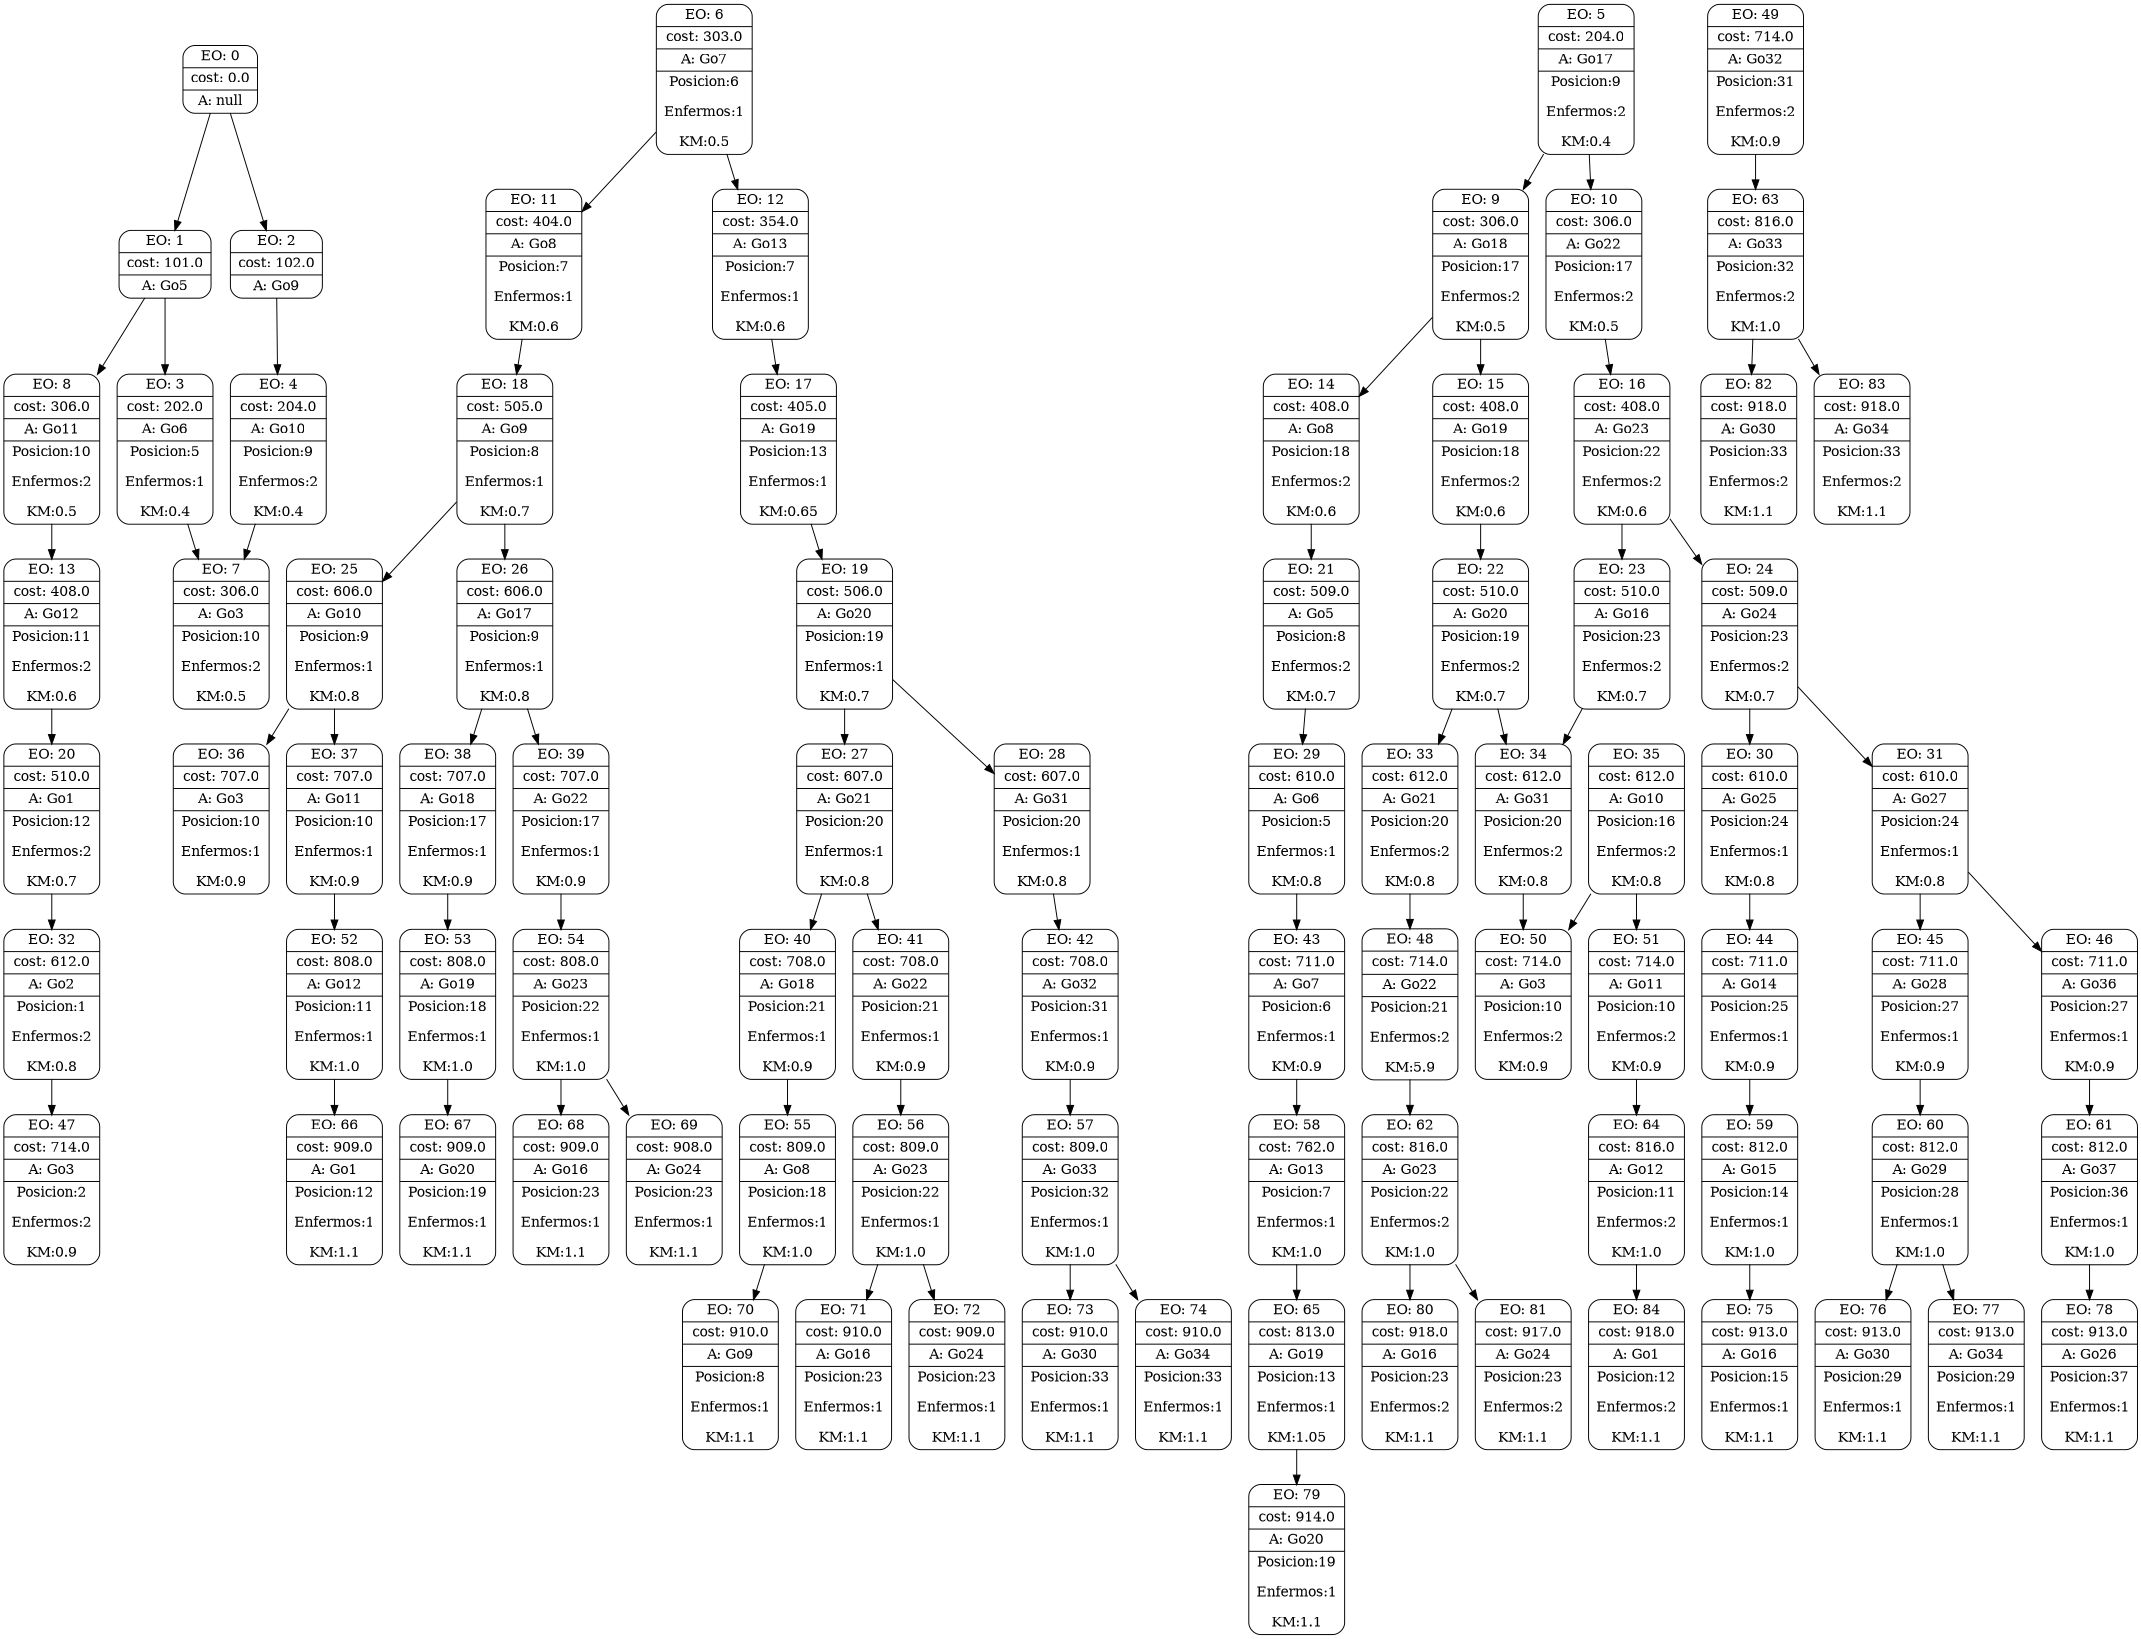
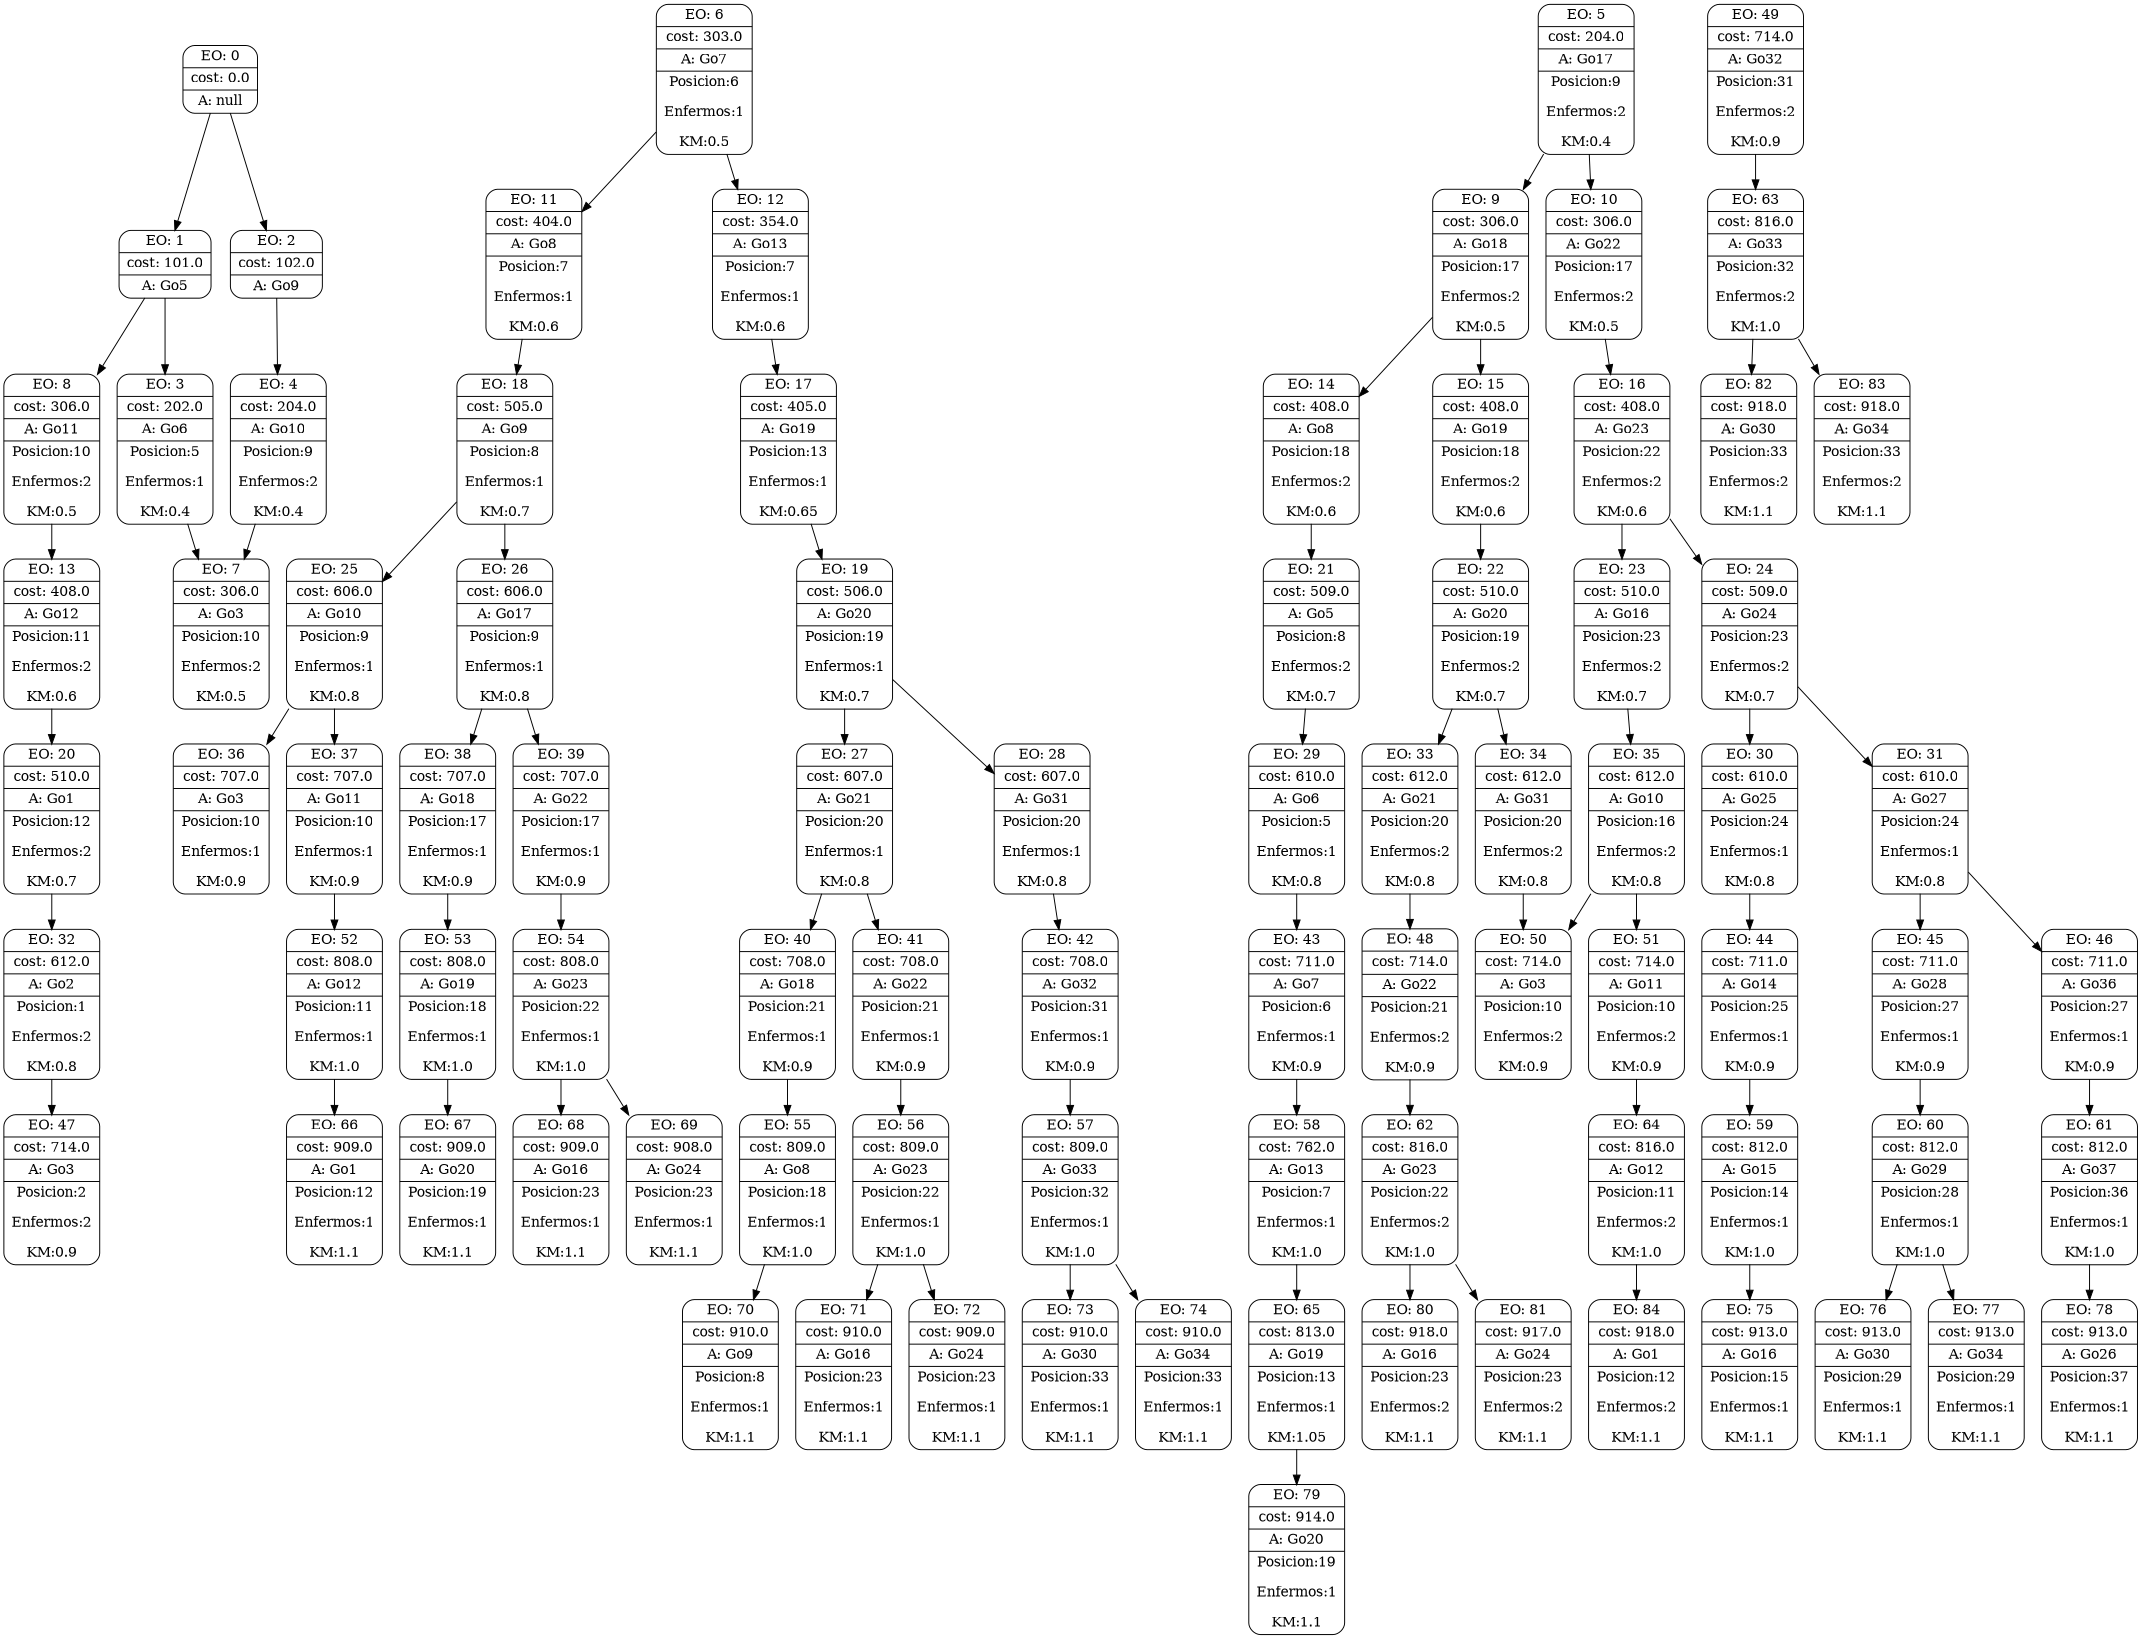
edge "EO: 23" -> "EO: 34": now "EO: 23" -> "EO: 35"
node "EO: 48": text "KM:5.9" -> "KM:0.9"
